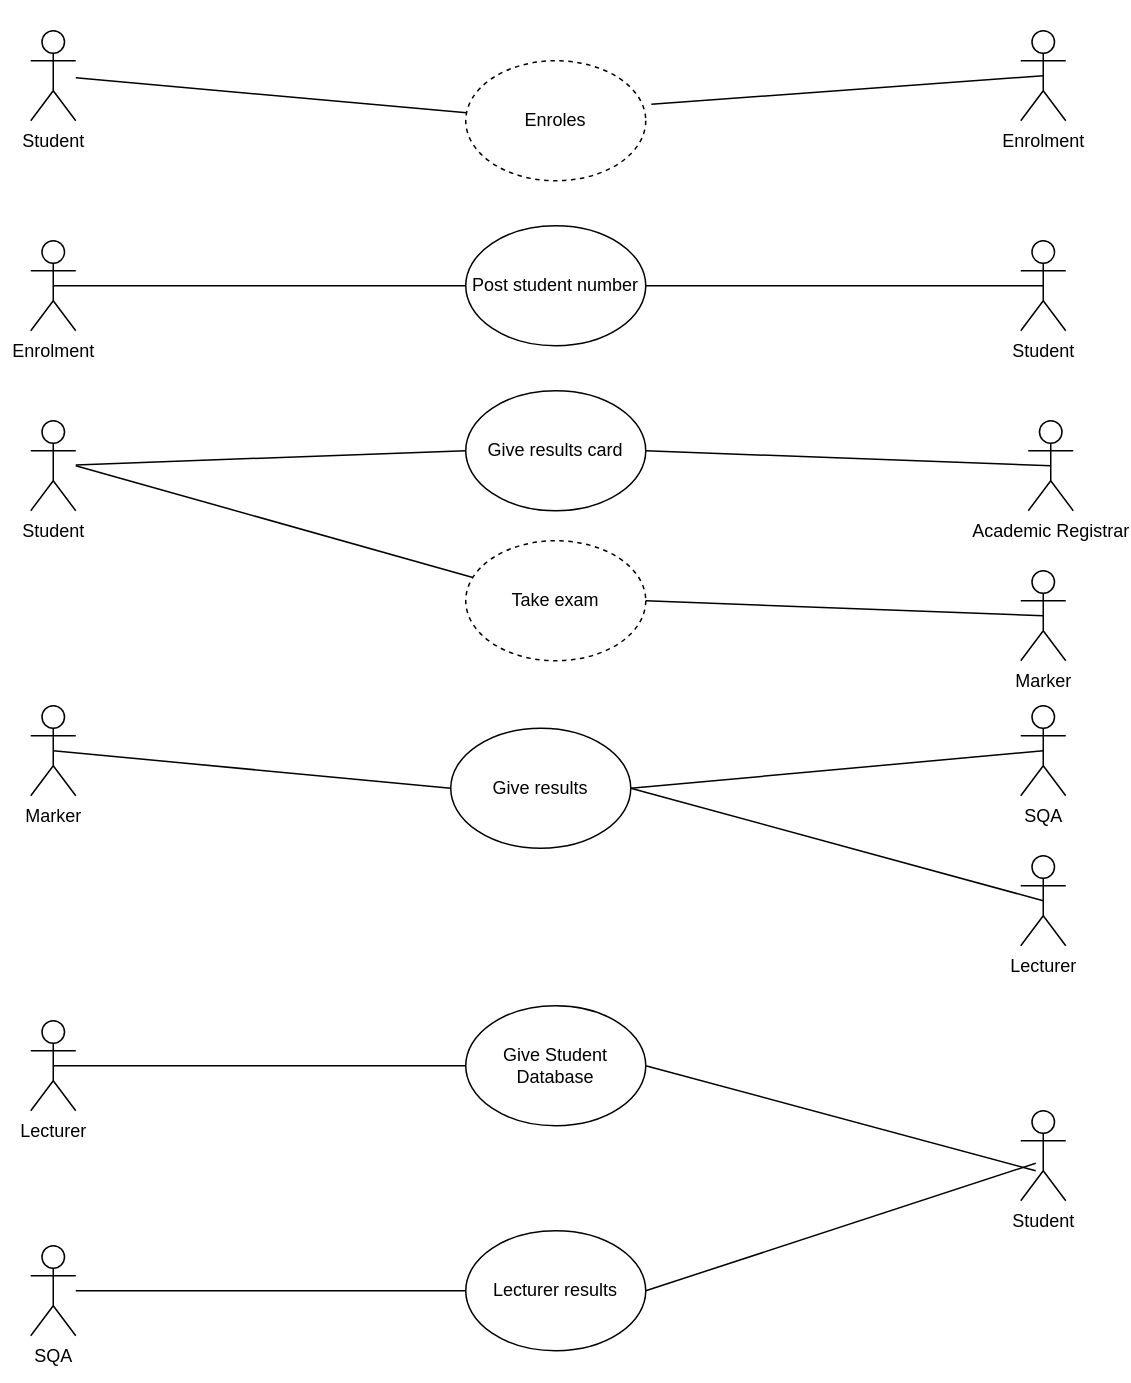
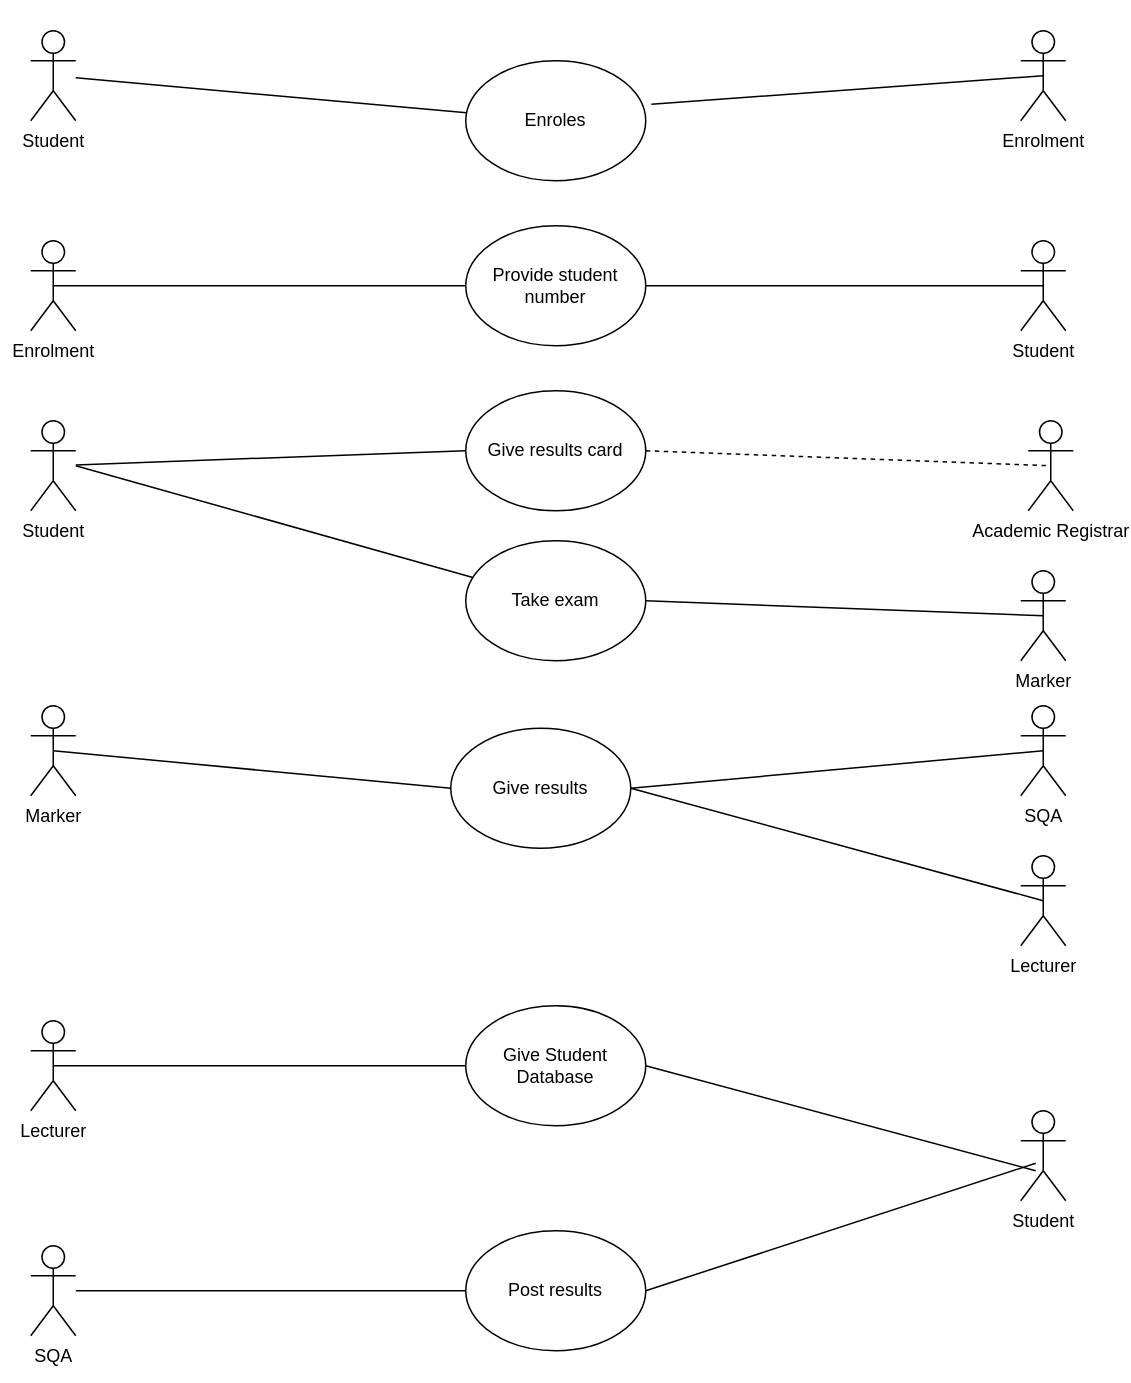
node "Enroles": style dashed -> solid
node "Post student number": label "Post student number" -> "Provide student number"
edge "Give results card" -- "Academic Registrar": style solid -> dashed
node "Take exam": style dashed -> solid
node "Lecturer results": label "Lecturer results" -> "Post results"
